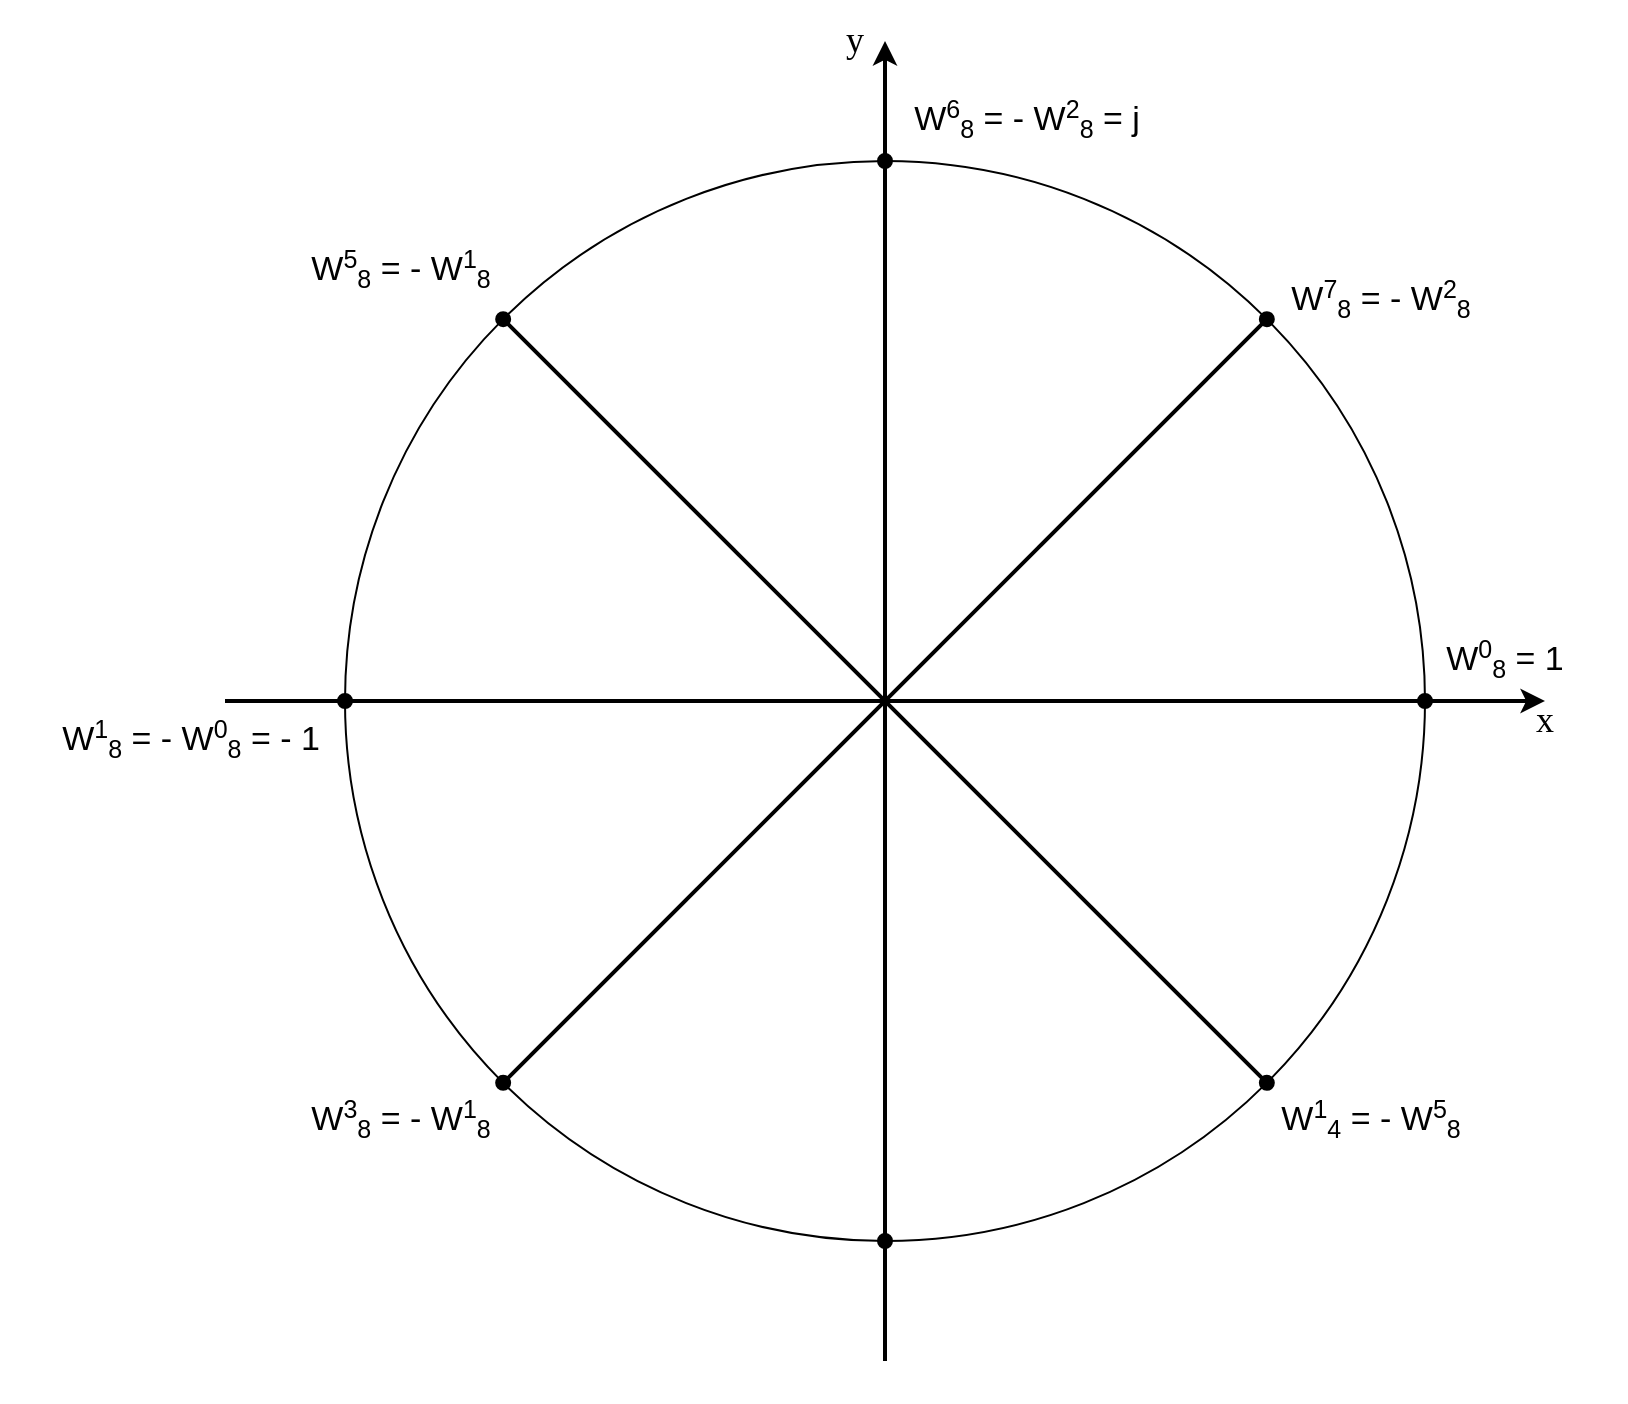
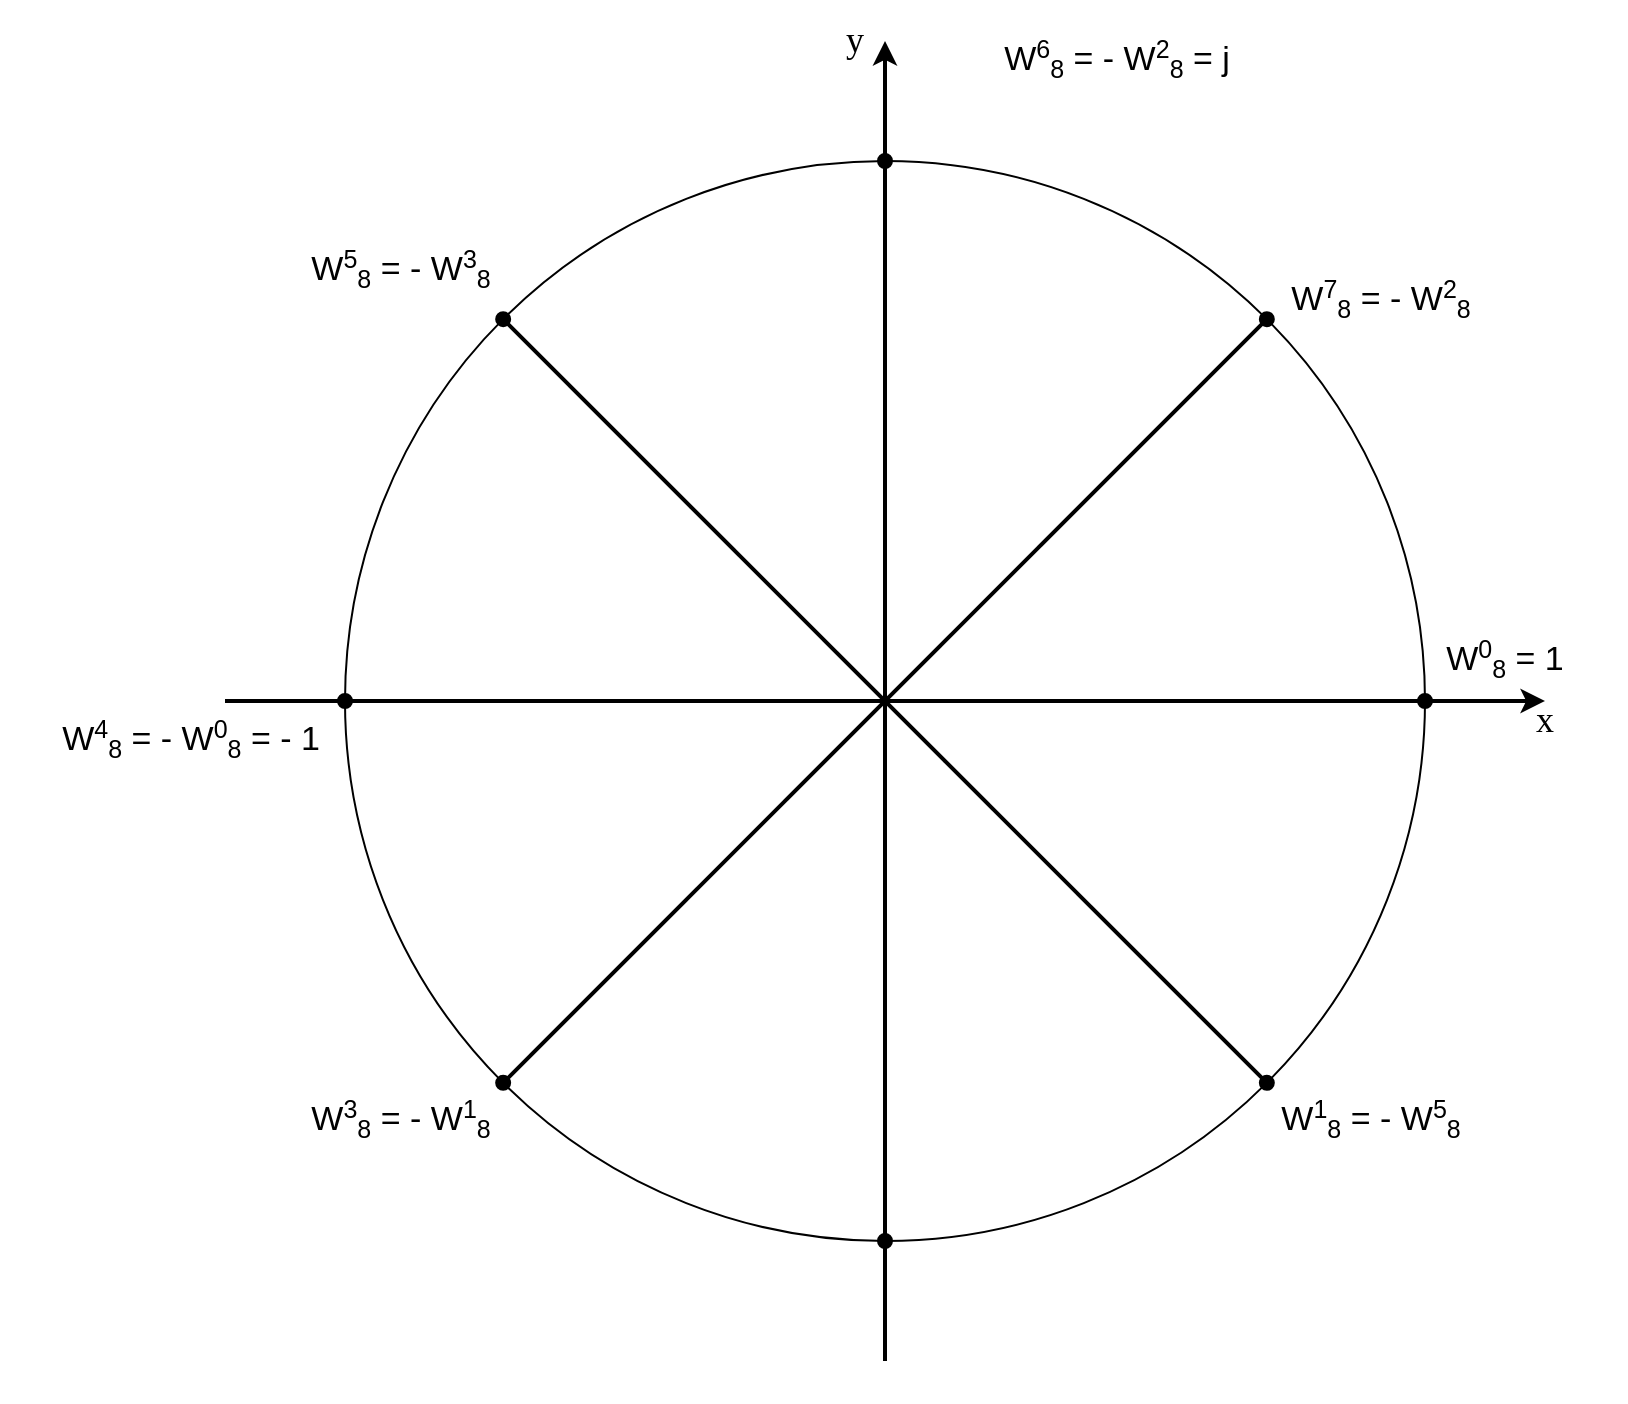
node "W68 = - W28 = j": moved (1026, 121) -> (1116, 61)
node "W58 = - W18": label "W58 = - W18" -> "W58 = - W38"
node "W18 = - W08 = - 1": label "W18 = - W08 = - 1" -> "W48 = - W08 = - 1"
node "W14 = - W58": label "W14 = - W58" -> "W18 = - W58"
